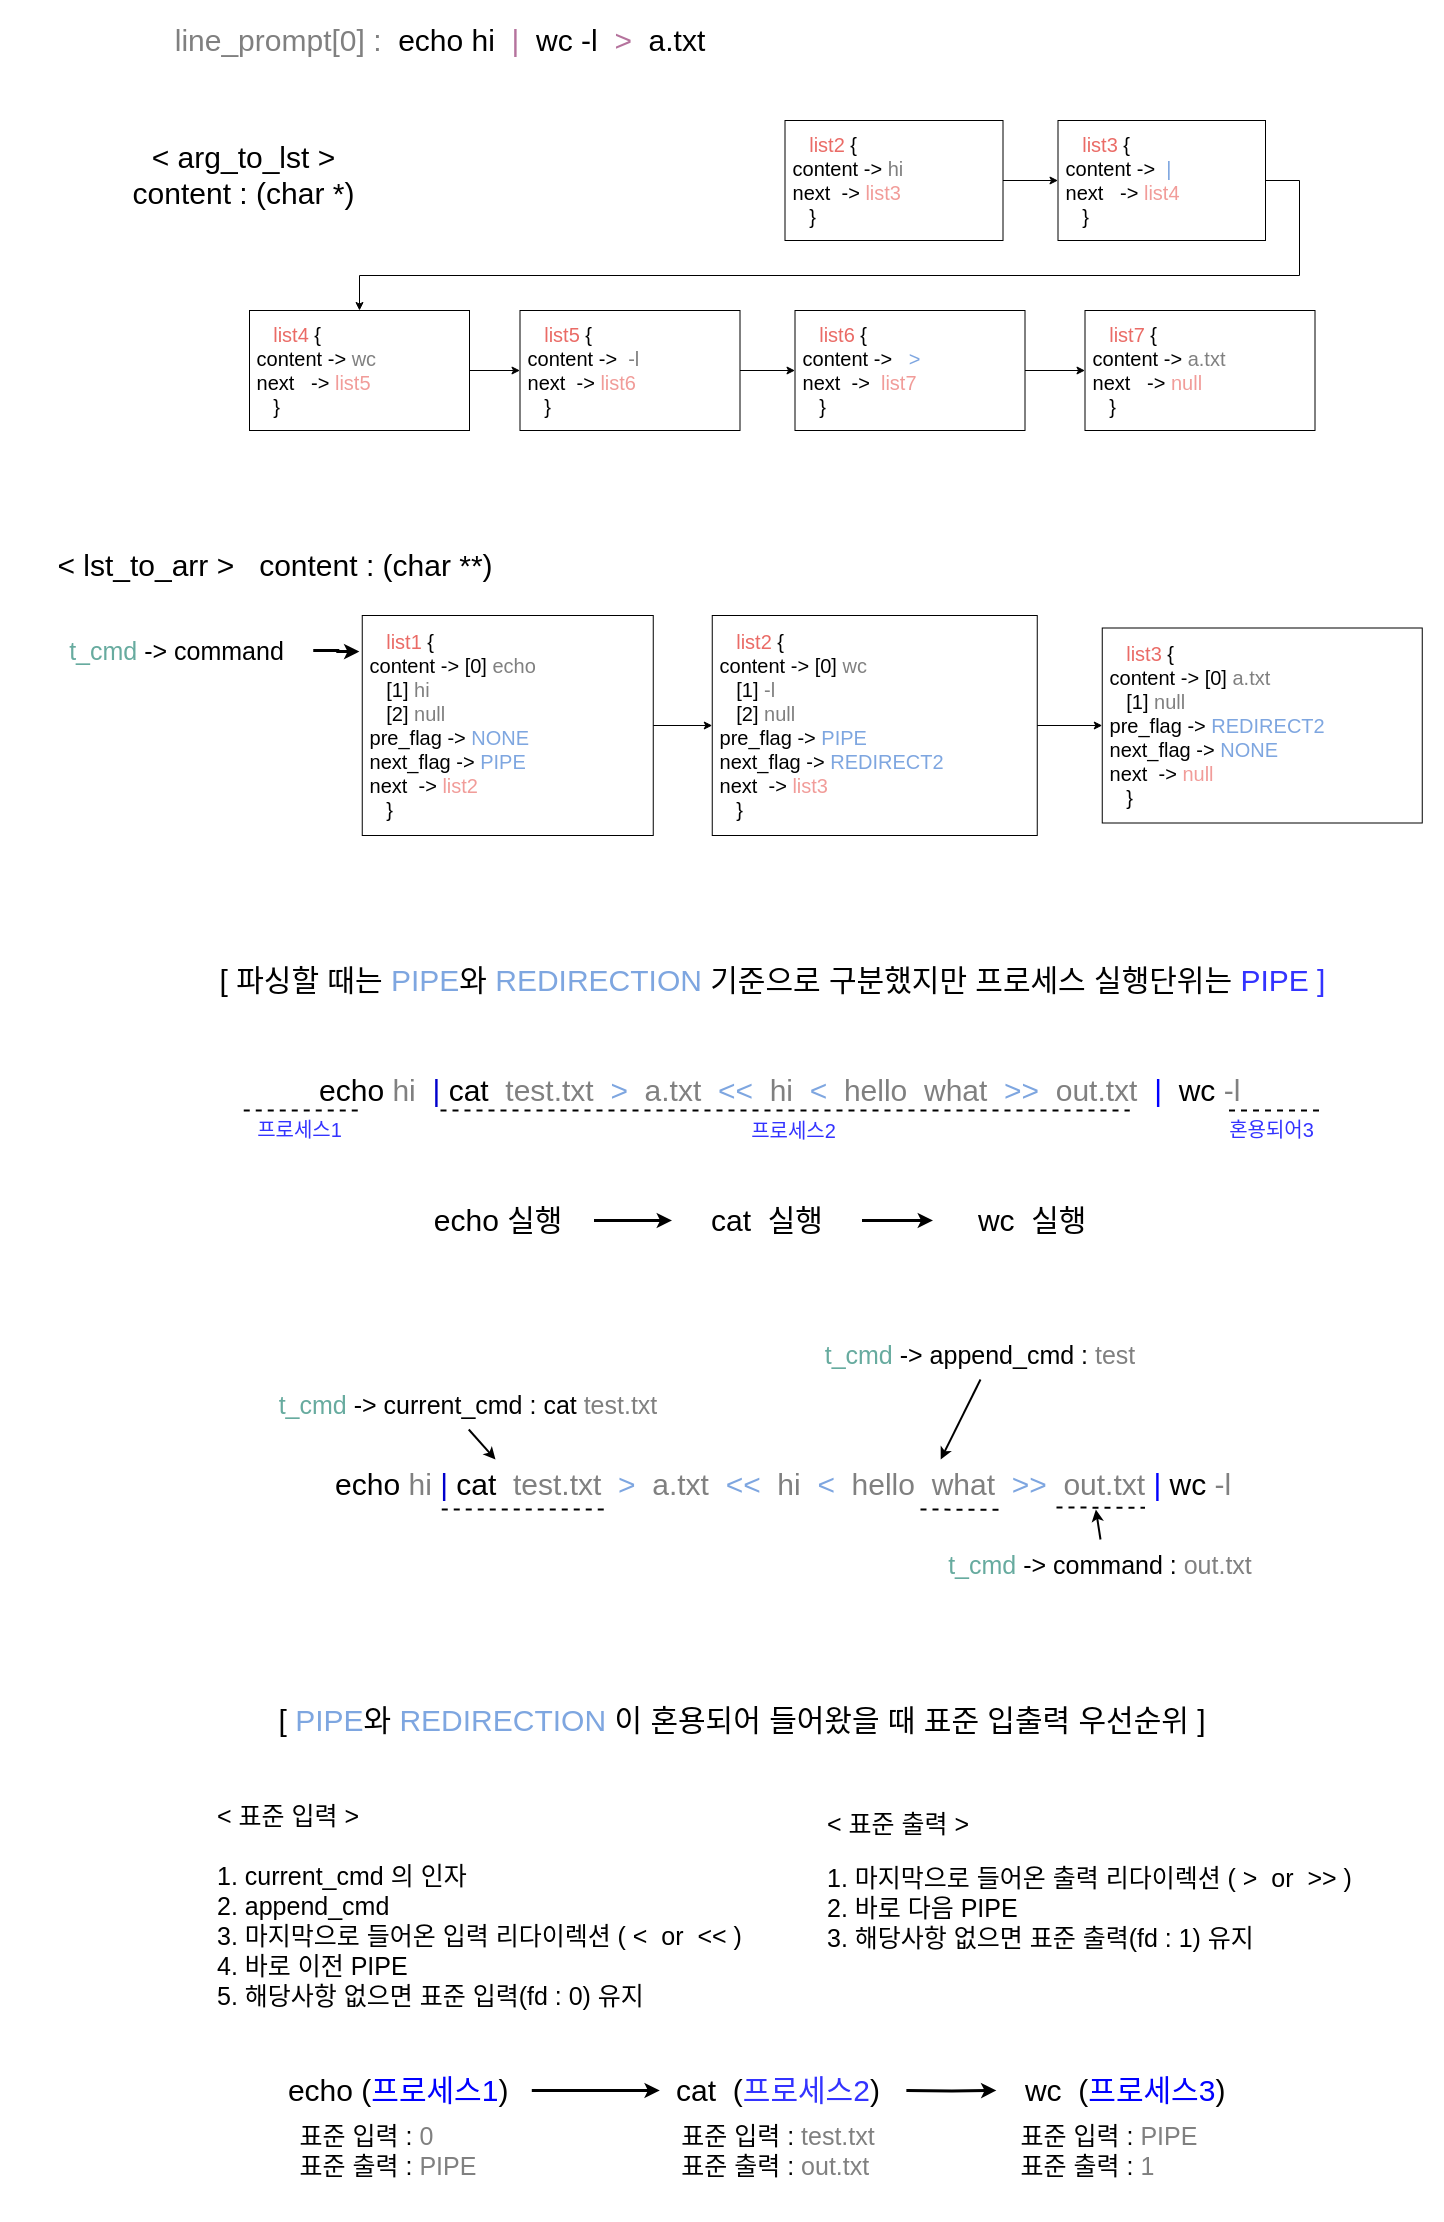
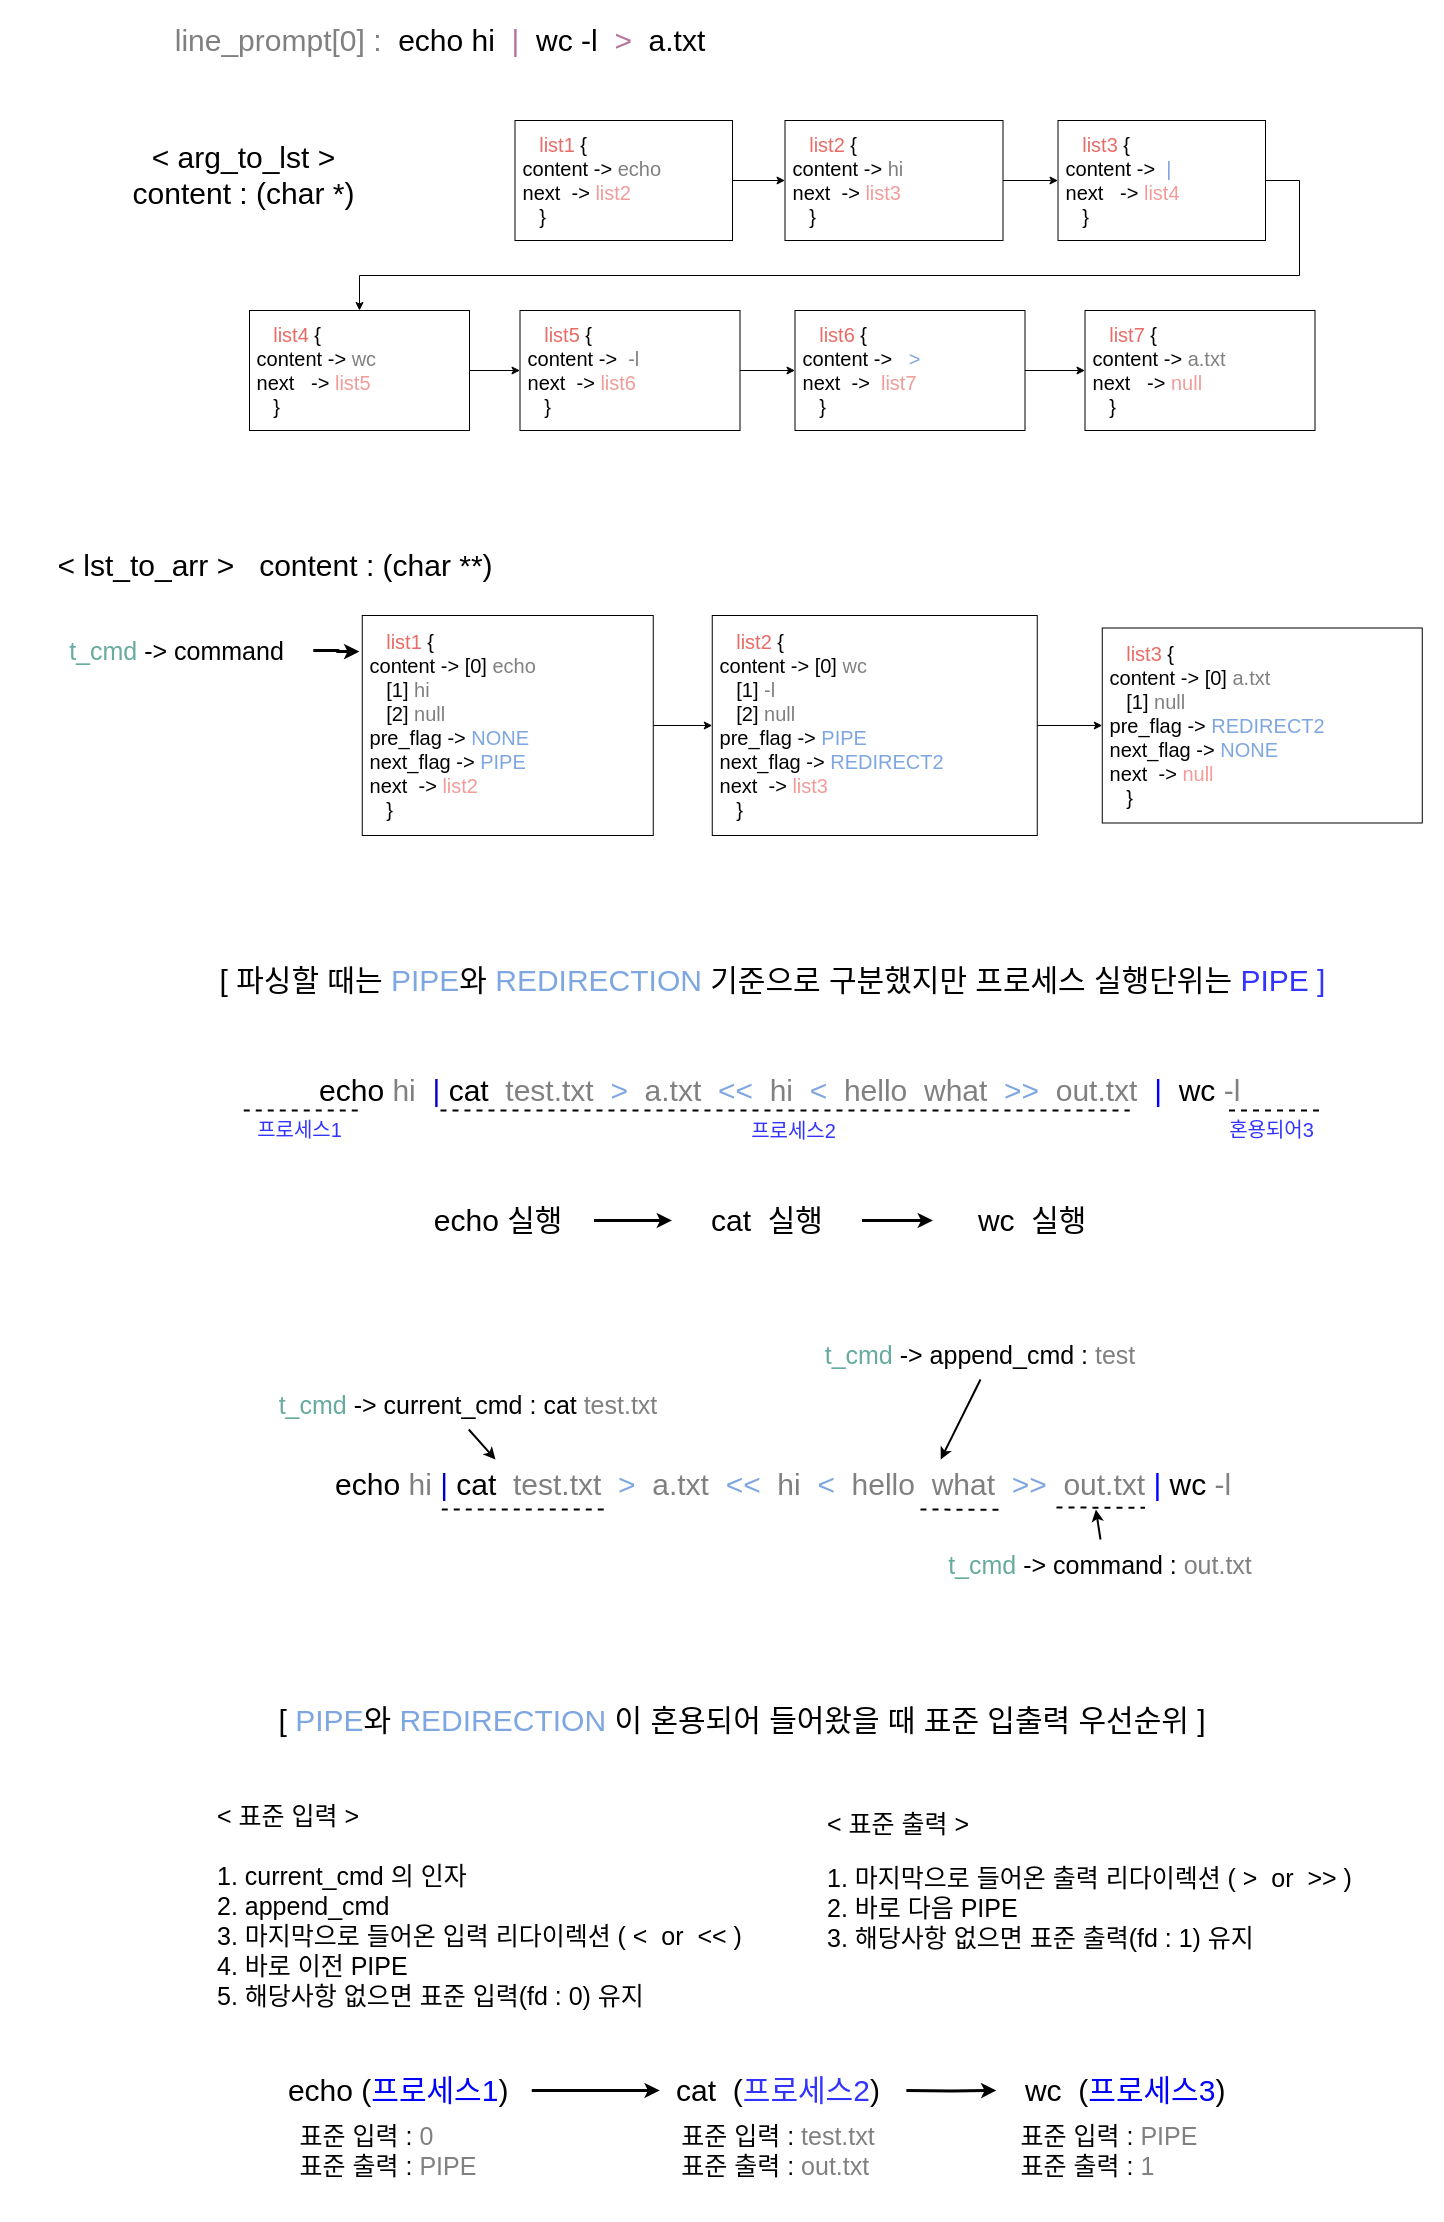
node "list1 { content -> echo next -> list2 }": added
edge "list1 { content -> echo next -> list2 }" -> "list2 { content -> hi next -> list3 }": added
